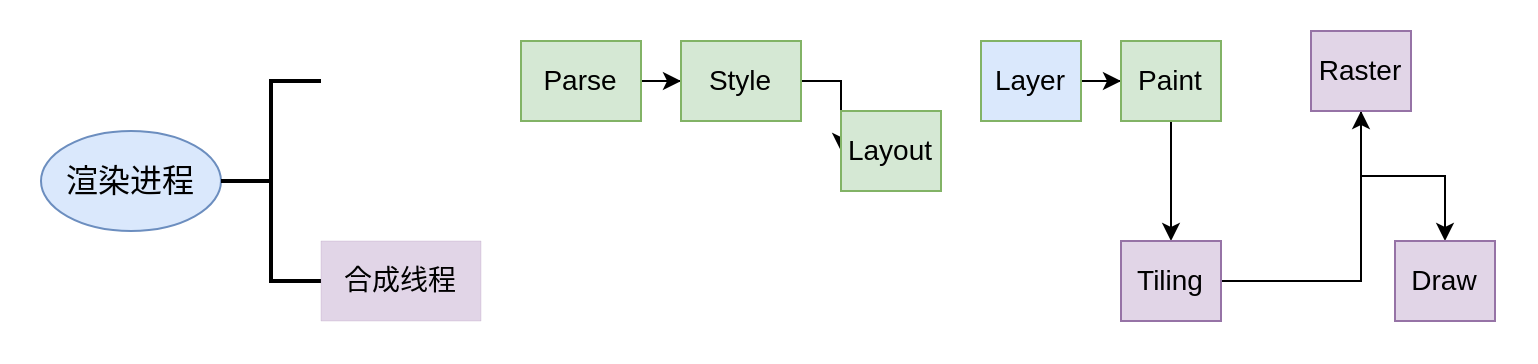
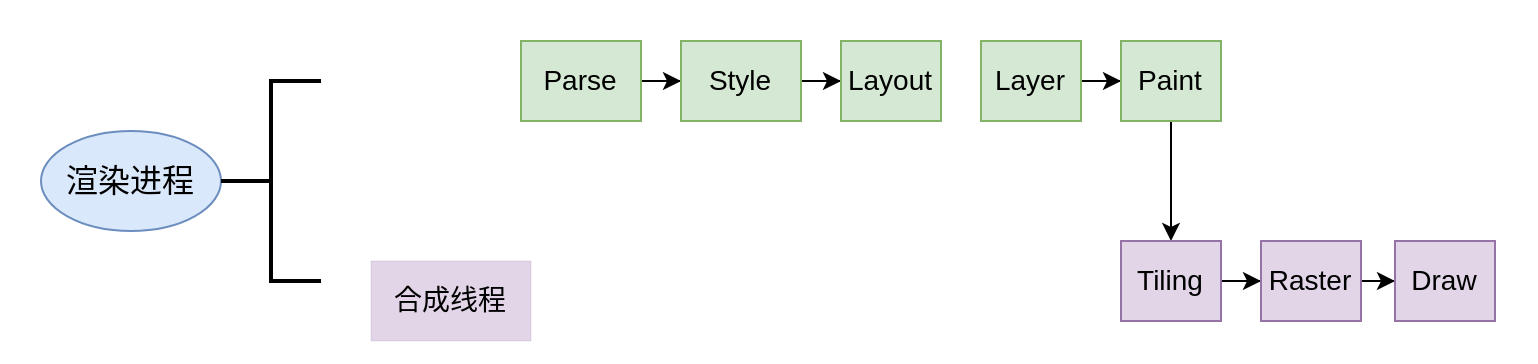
node "Raster": moved (1361, 71) -> (1311, 281)
node "Layer": fillcolor #dae8fc -> #d5e8d4
node "Layout": moved (891, 151) -> (891, 81)
node "合成线程": moved (401, 281) -> (451, 301)
